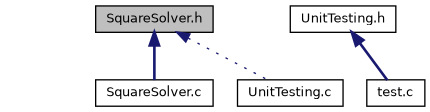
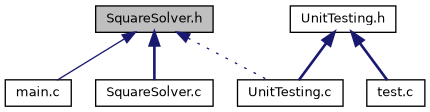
edge "UnitTesting.c" -> "UnitTesting.h": added
node "main.c": added
